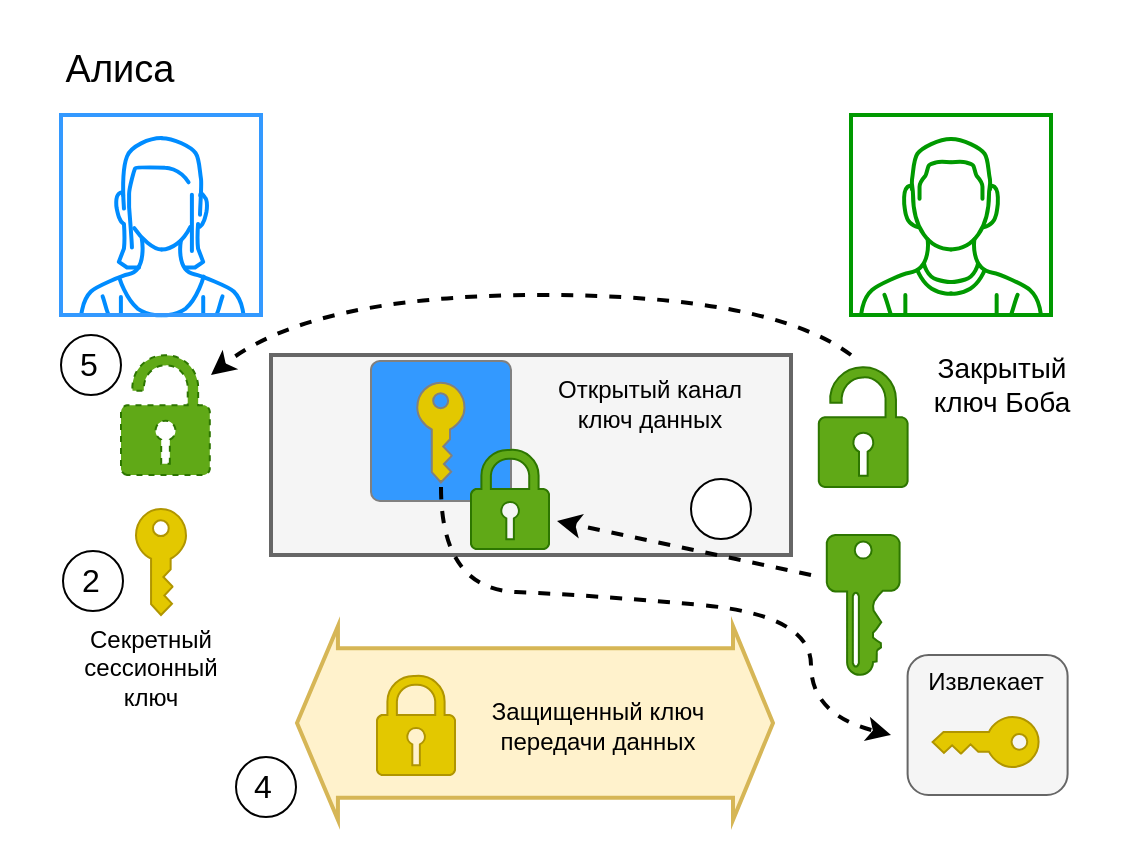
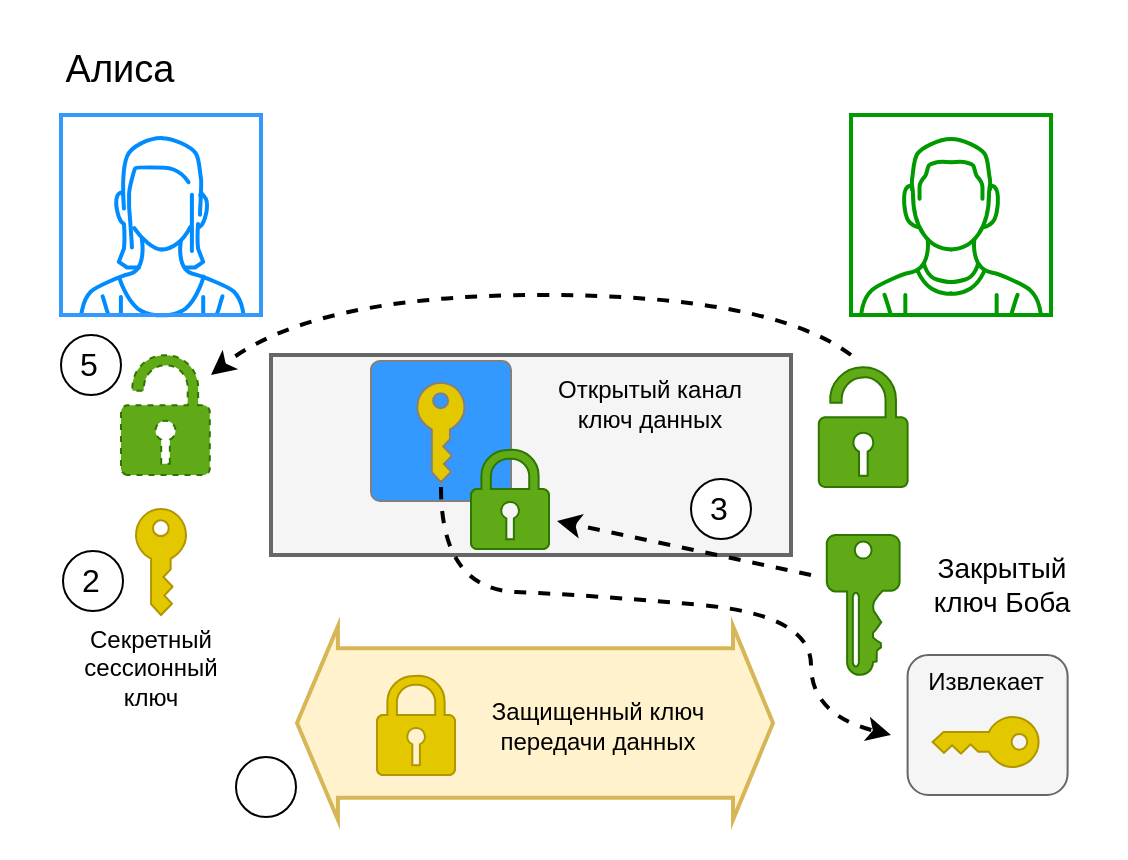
node "Закрытый ключ Боба": moved (1003, 385) -> (1003, 585)
node "3": added
node "4": removed
